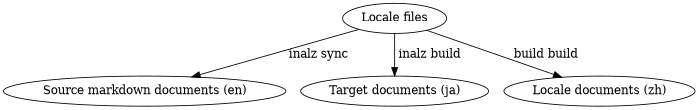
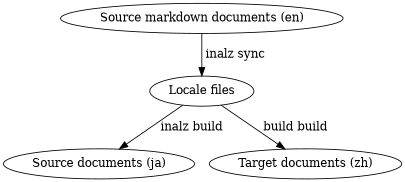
edge "Locale files" -> "Source markdown documents (en)": reversed
node "Target documents (ja)": label "Target documents (ja)" -> "Source documents (ja)"
node "Locale documents (zh)": label "Locale documents (zh)" -> "Target documents (zh)"
